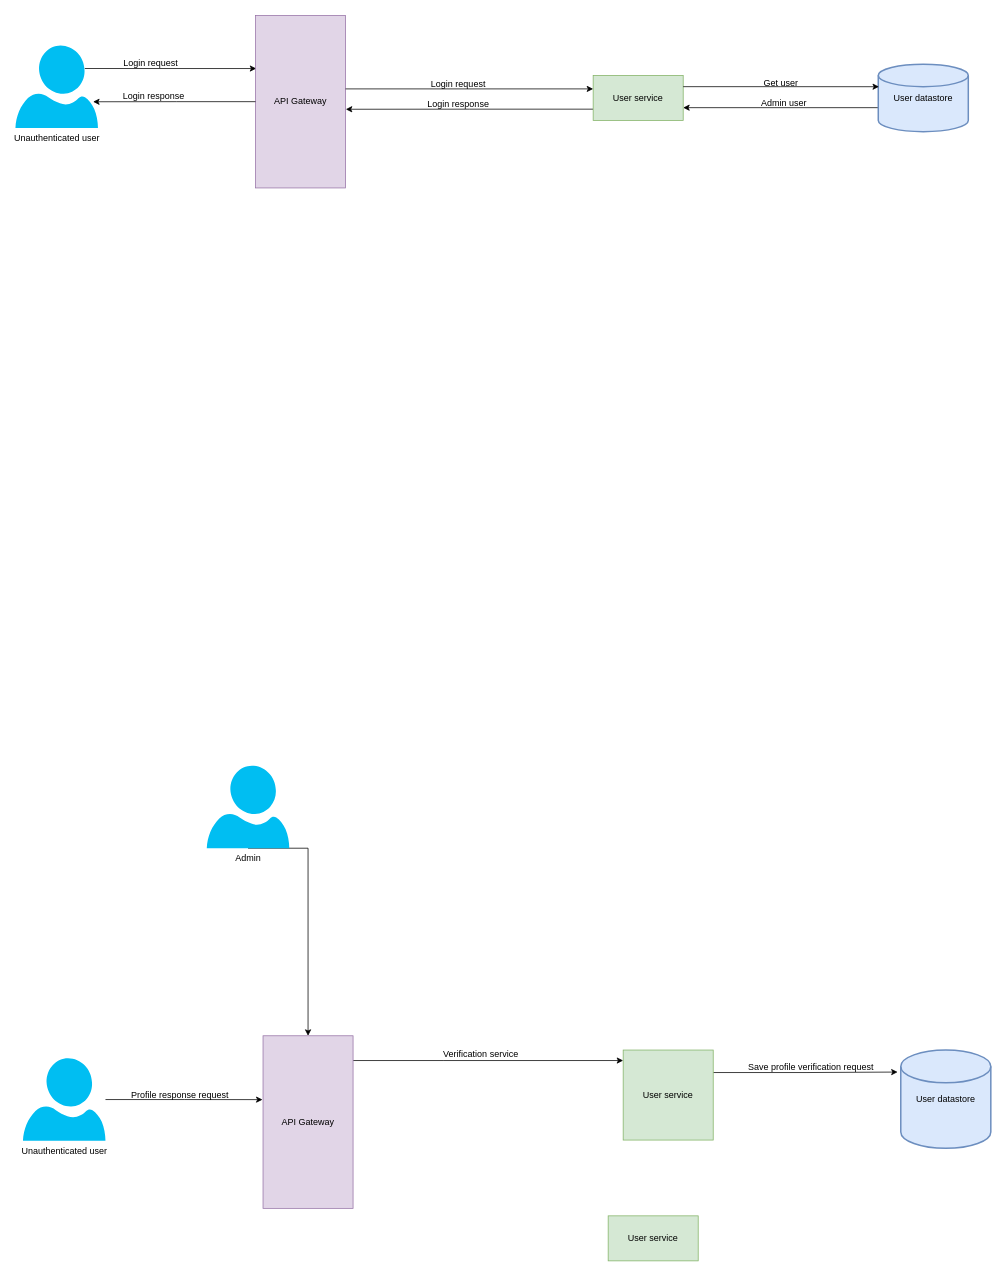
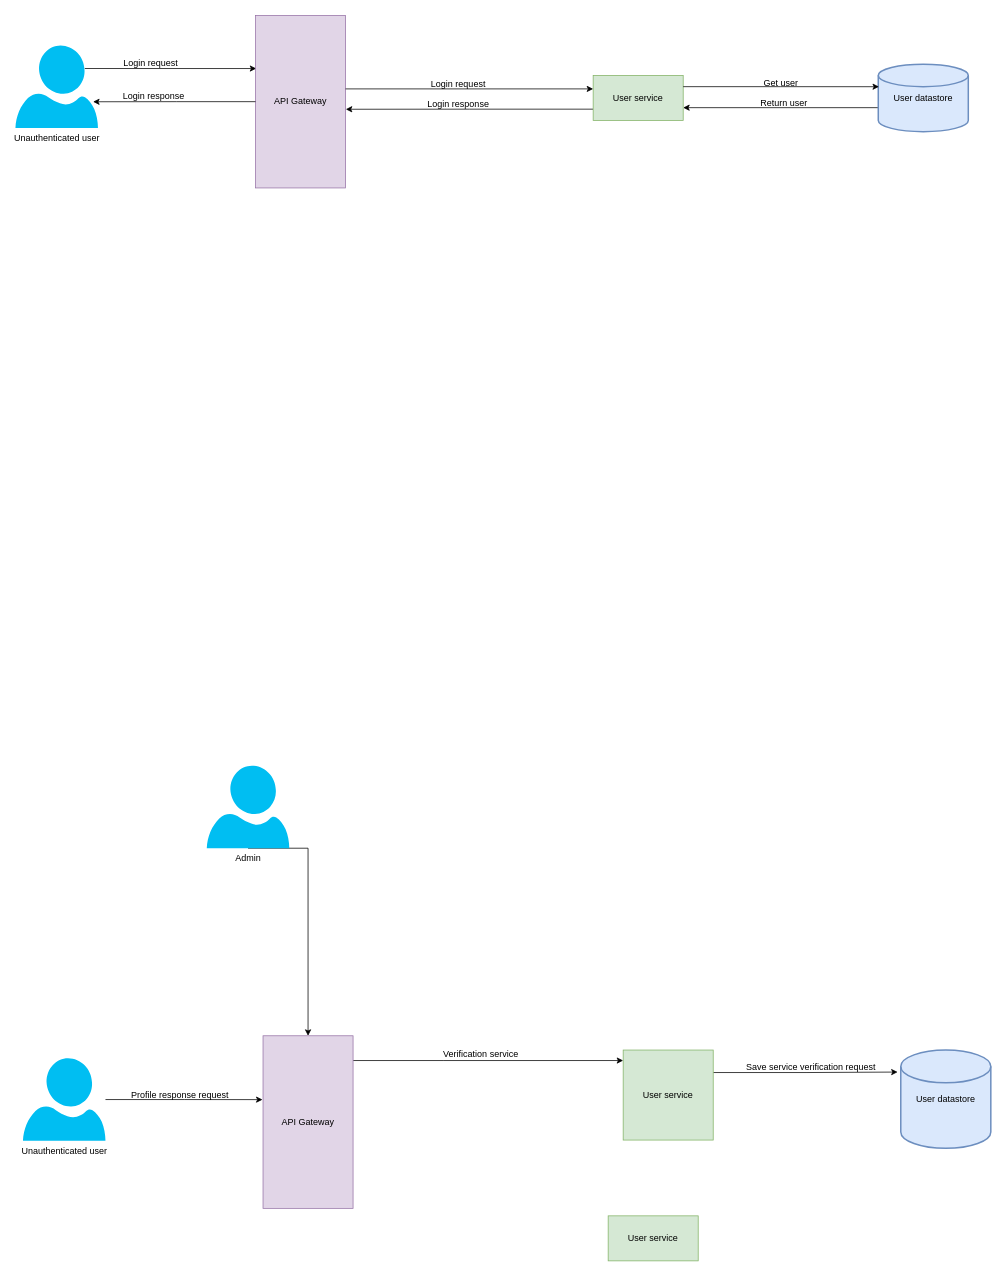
node "Admin user": label "Admin user" -> "Return user"
node "Save profile verification request": label "Save profile verification request" -> "Save service verification request"
